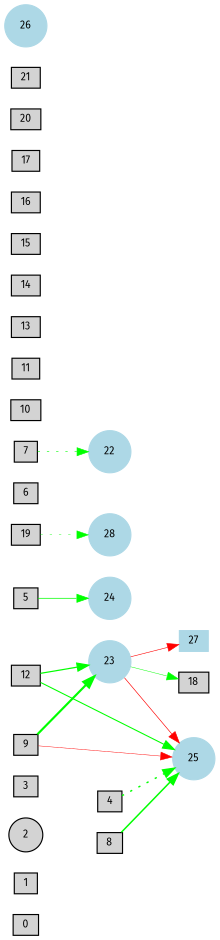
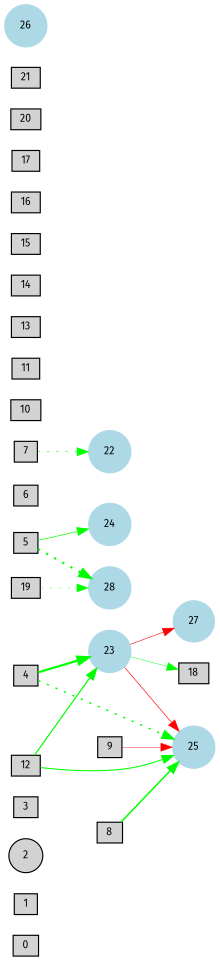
edge "5" -> "28": added
node "27": shape box -> circle
edge "9" -> "23": now "4" -> "23"
